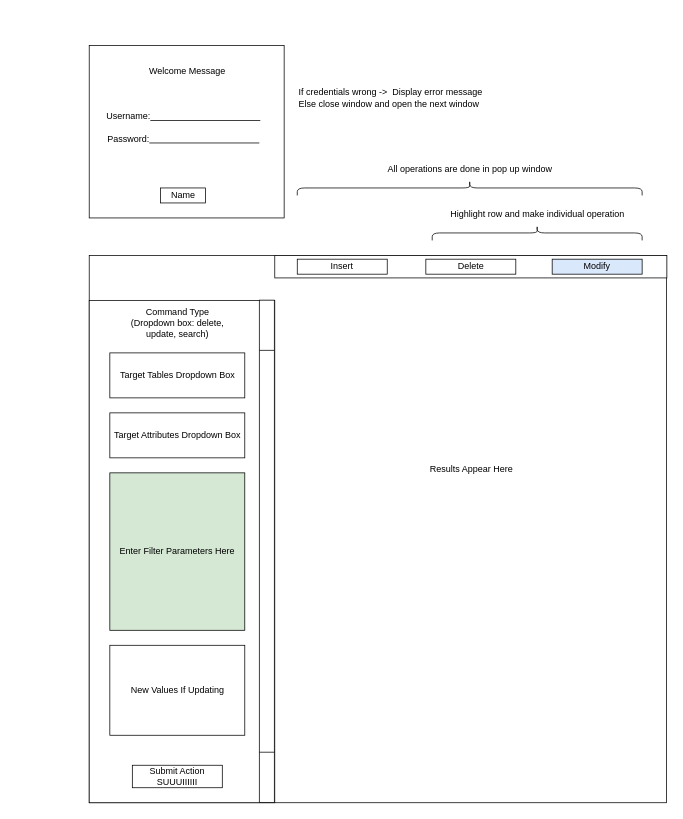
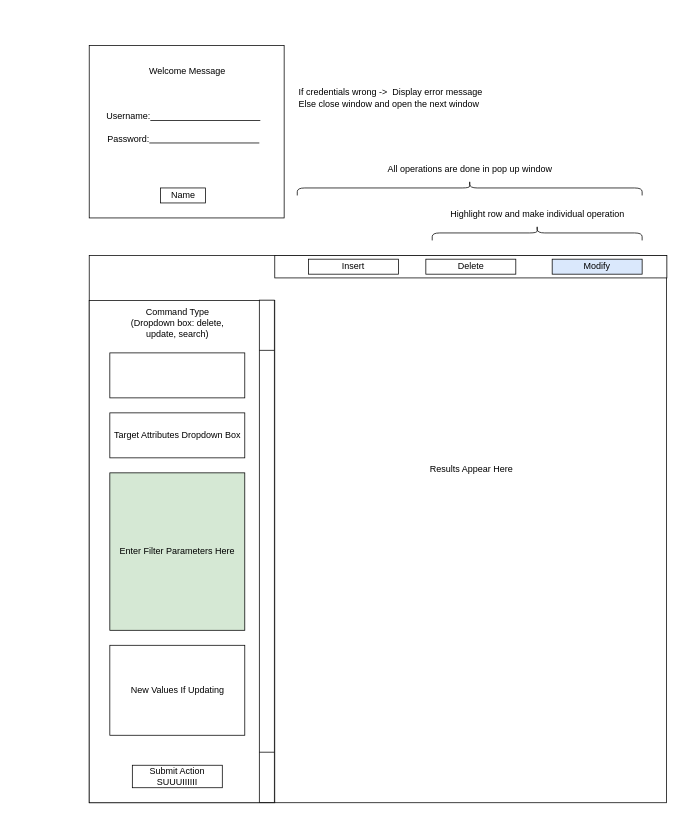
node "Insert": moved (342, 267) -> (354, 267)
node "Target Tables Dropdown Box": removed
